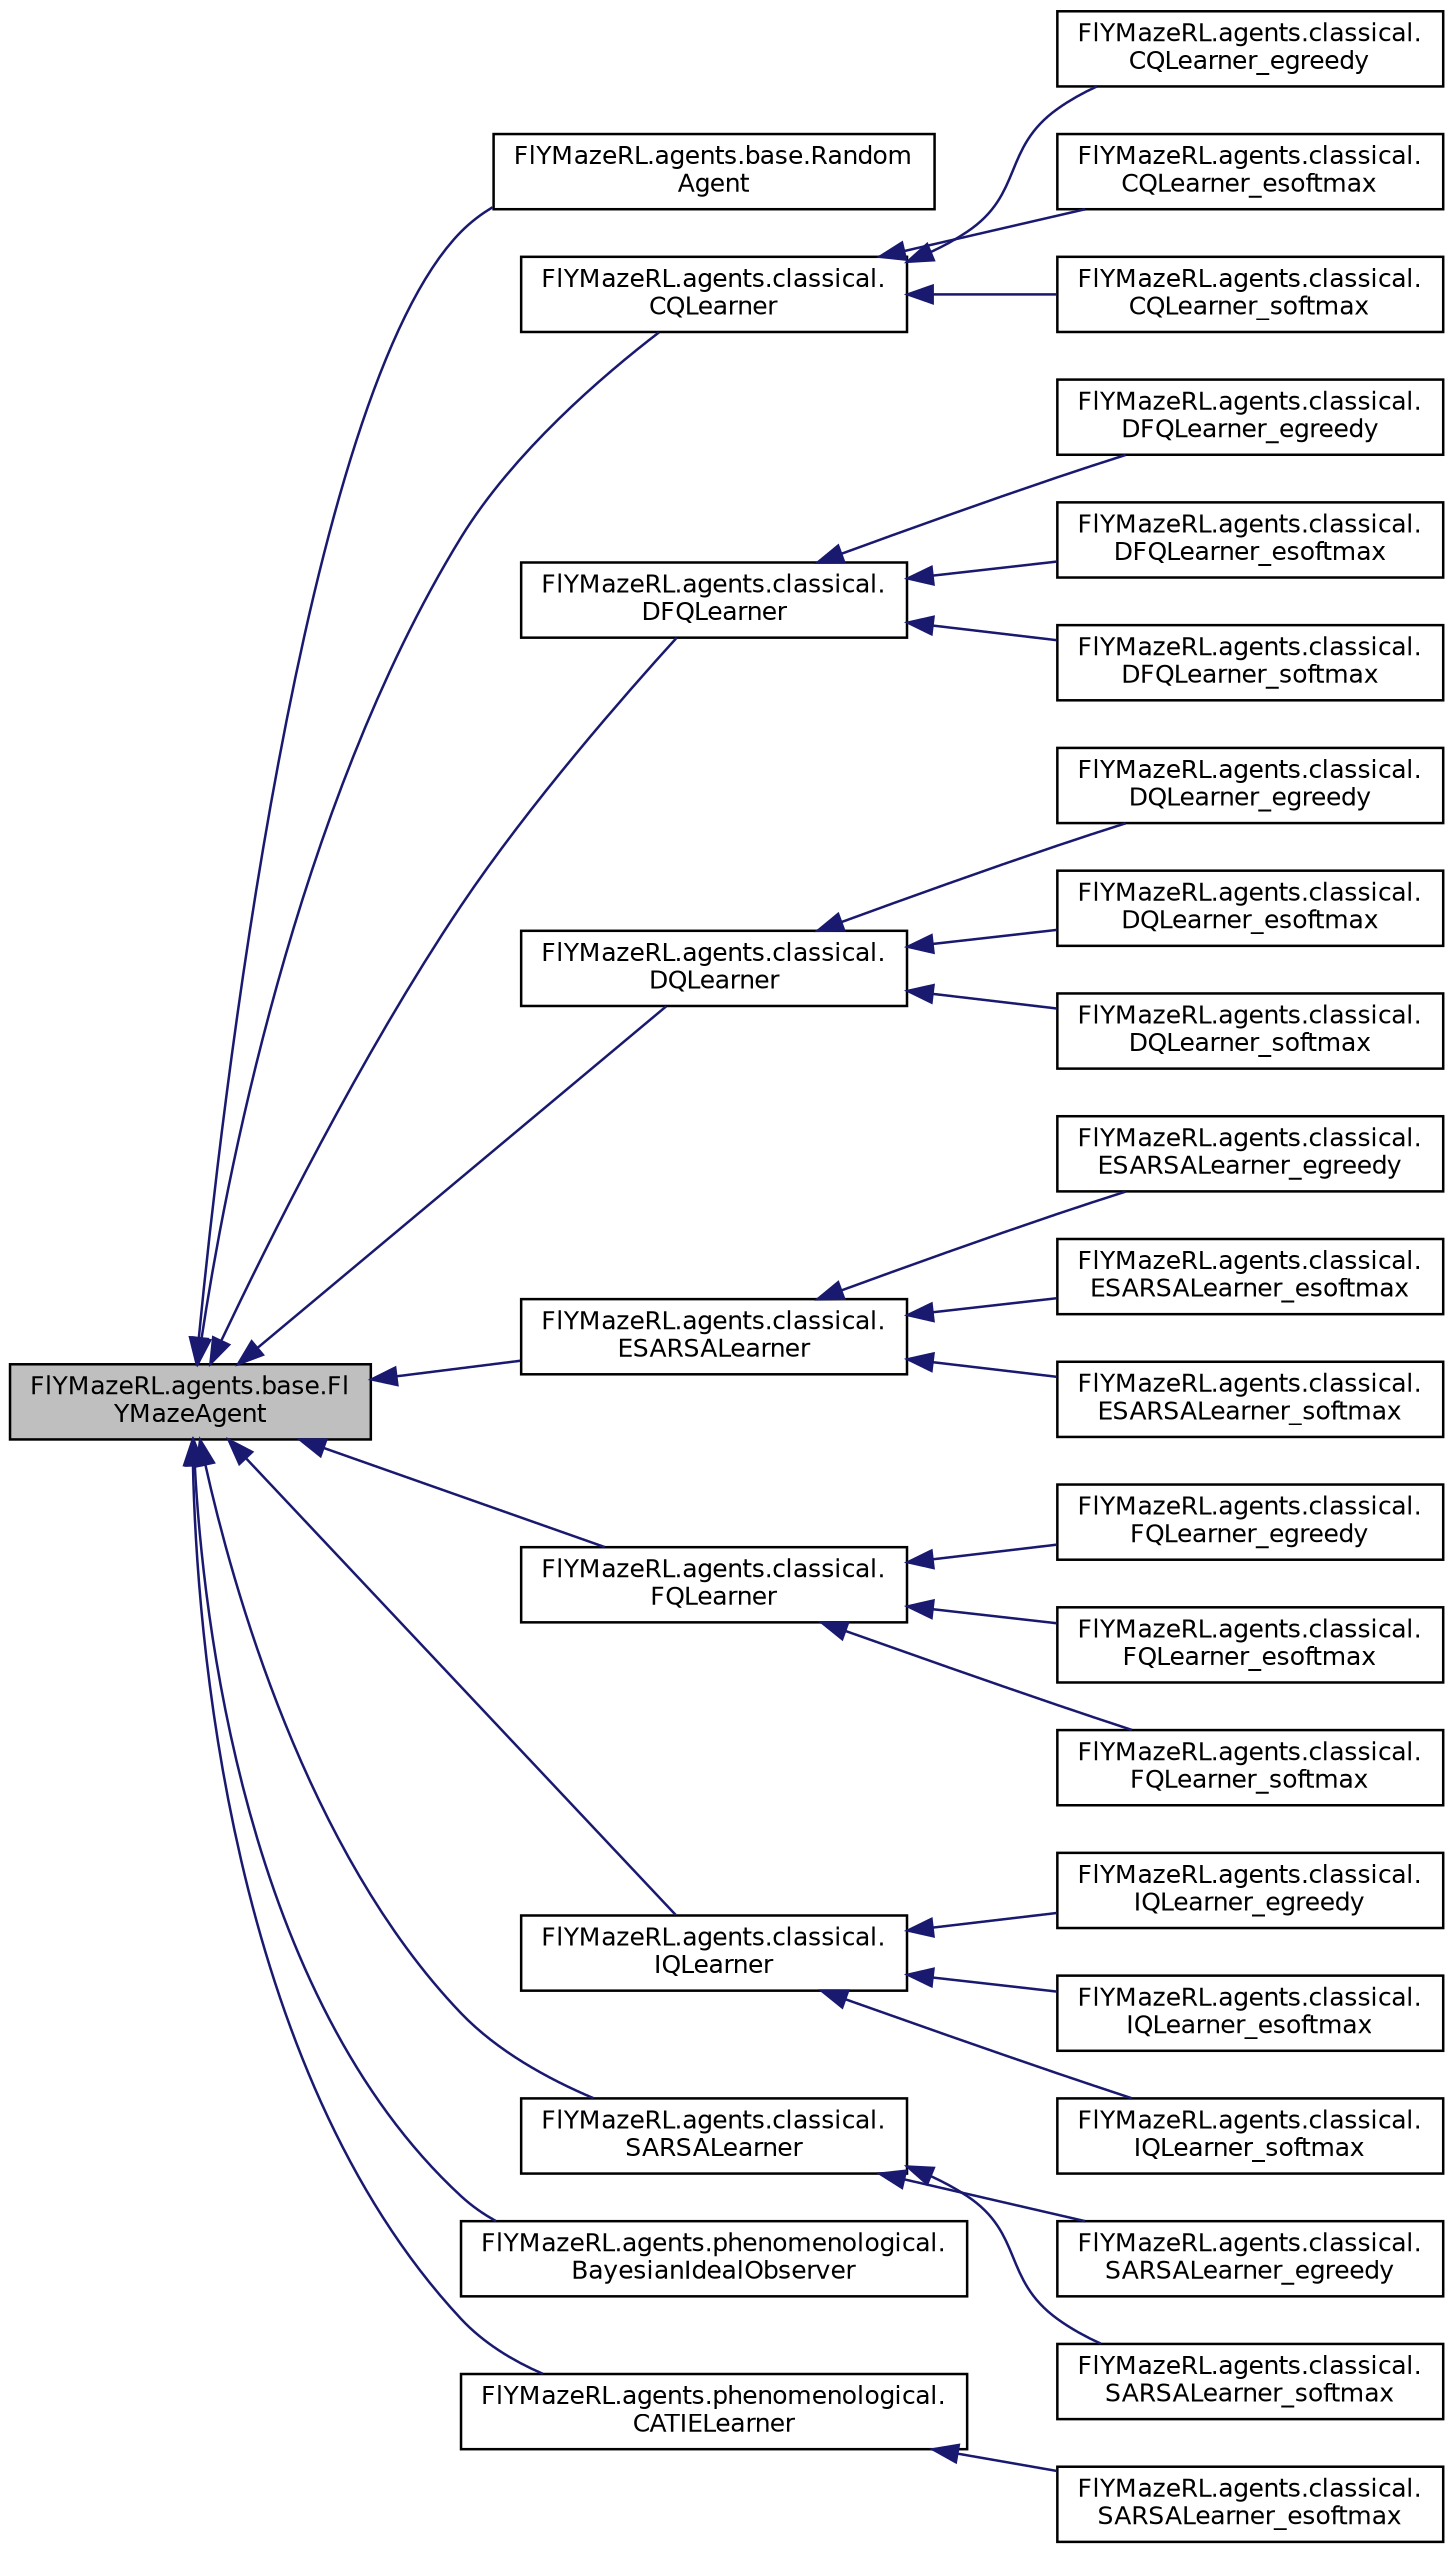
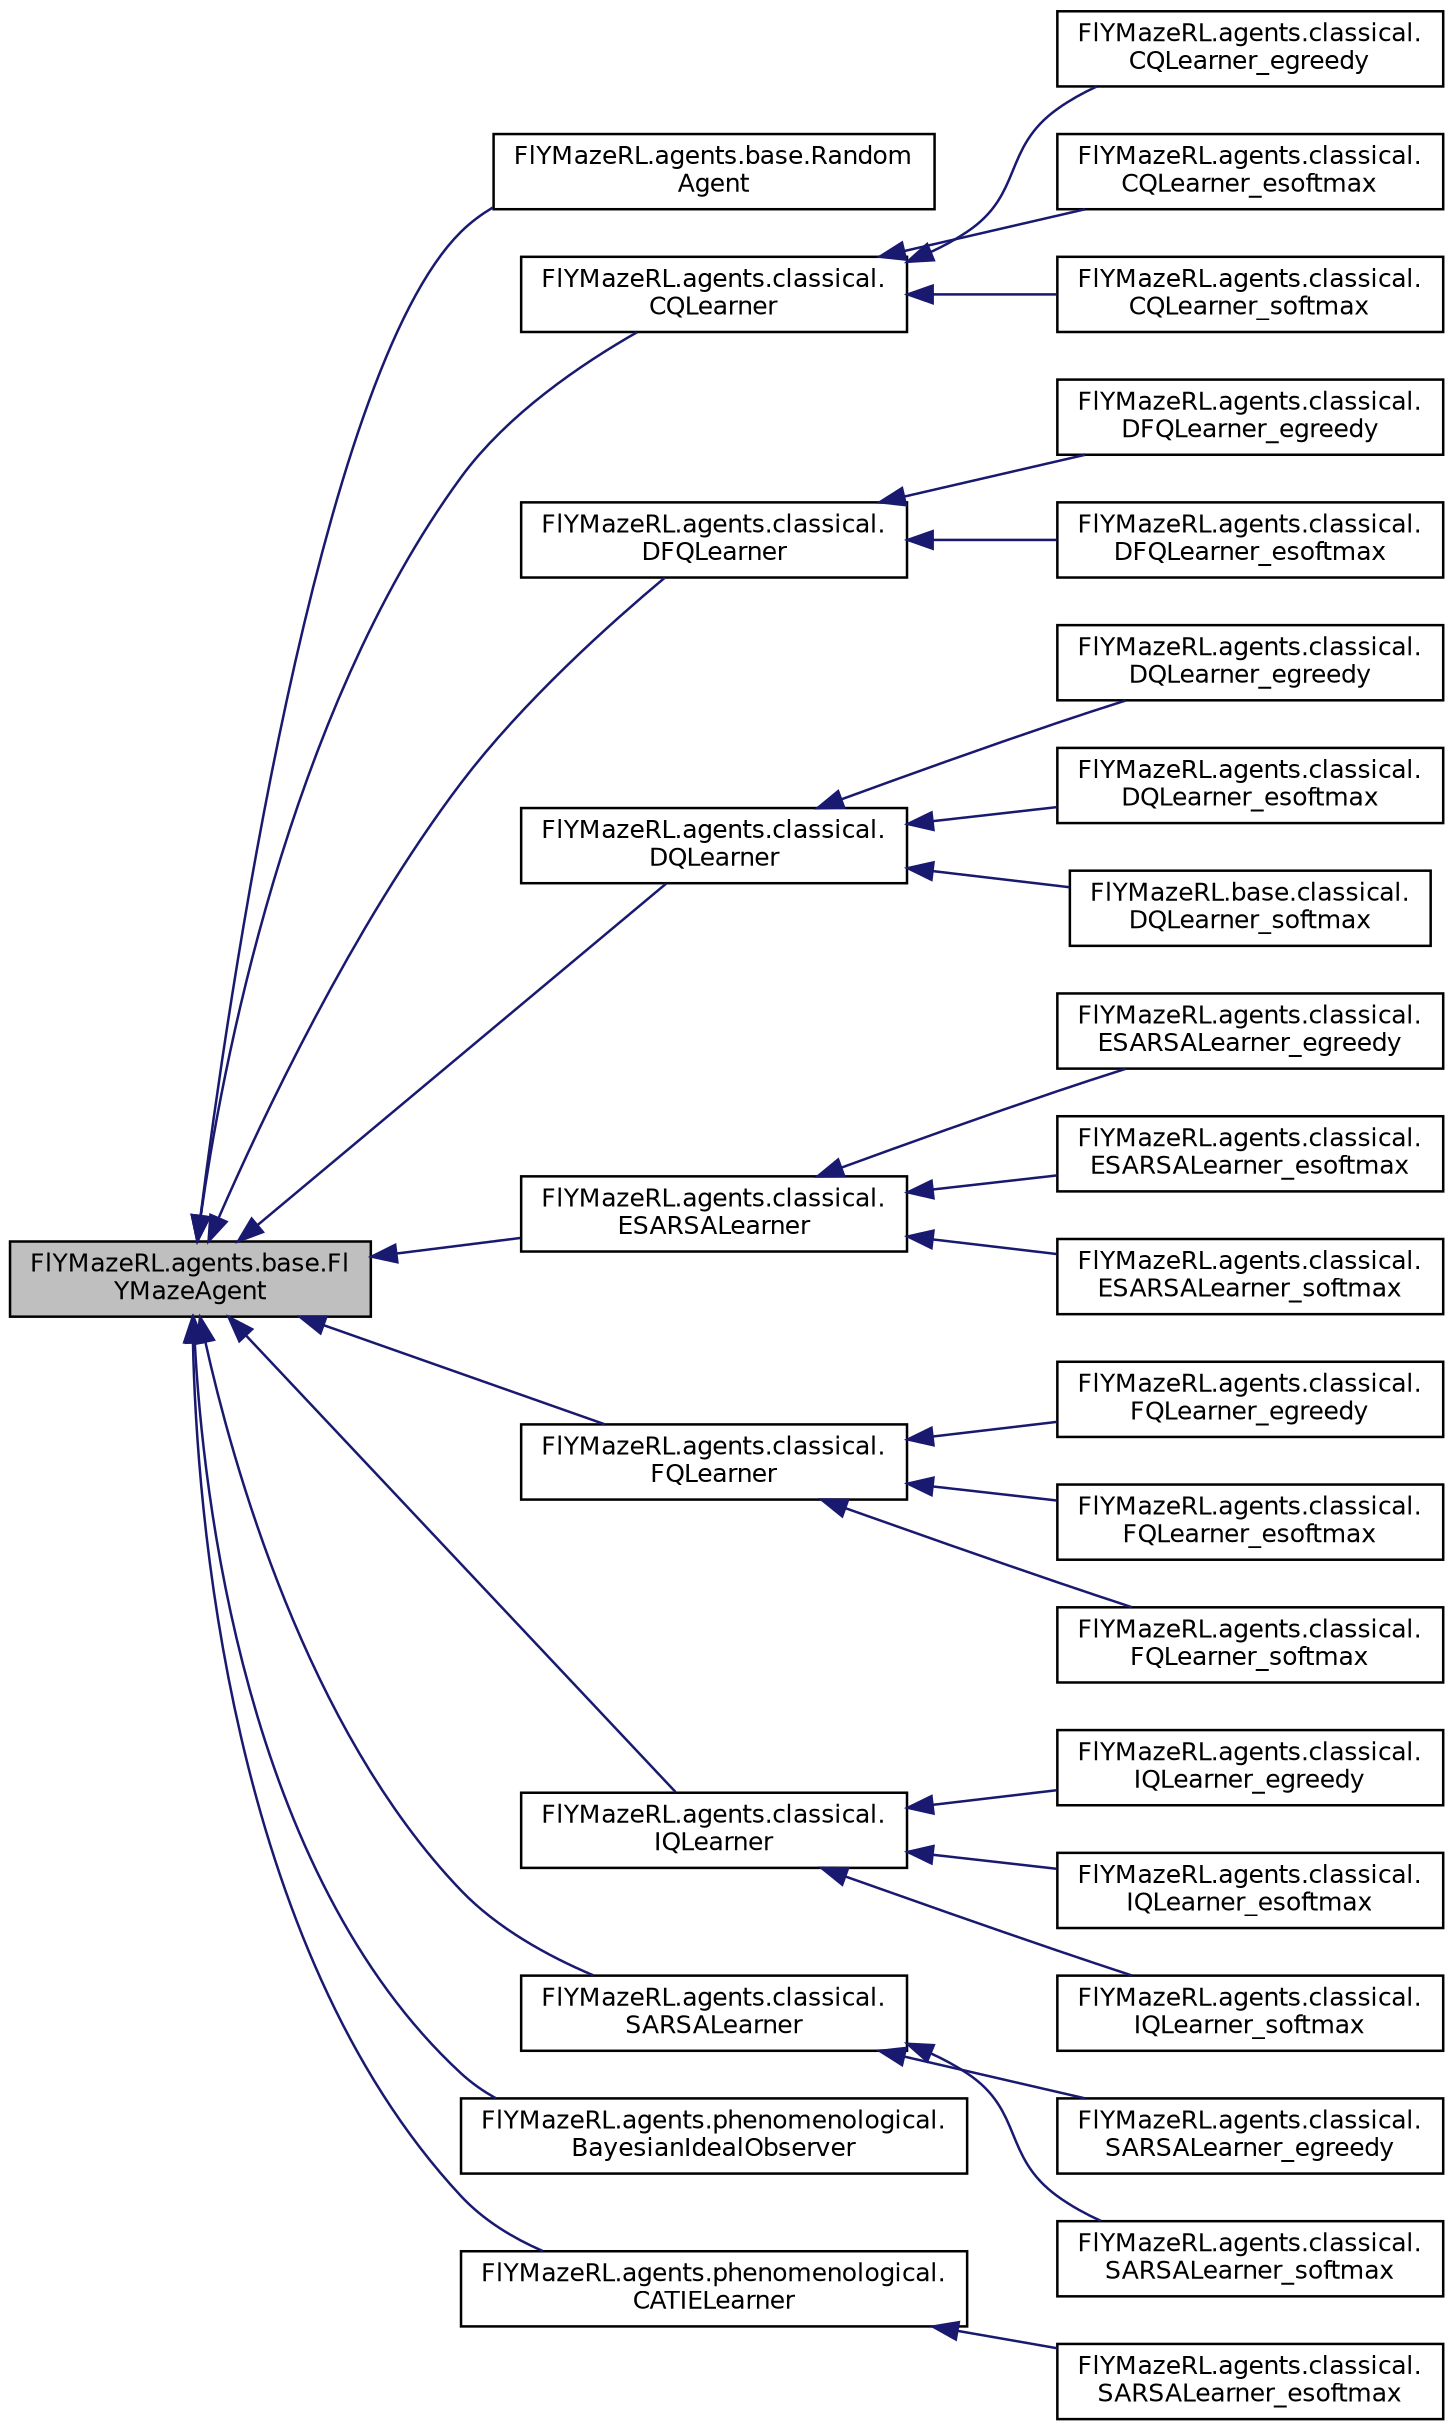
node "FlYMazeRL.agents.classical. DFQLearner_softmax": removed
node "FlYMazeRL.agents.classical. DQLearner_softmax": label "FlYMazeRL.agents.classical. DQLearner_softmax" -> "FlYMazeRL.base.classical. DQLearner_softmax"
